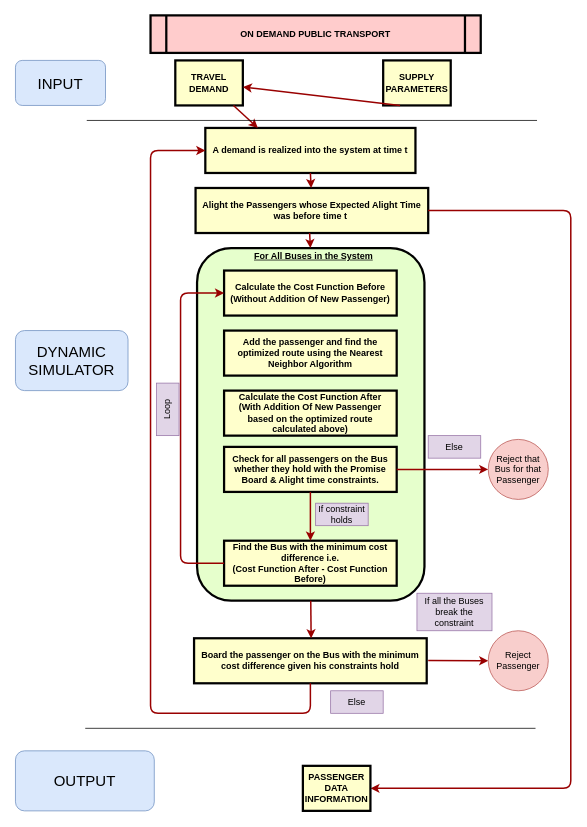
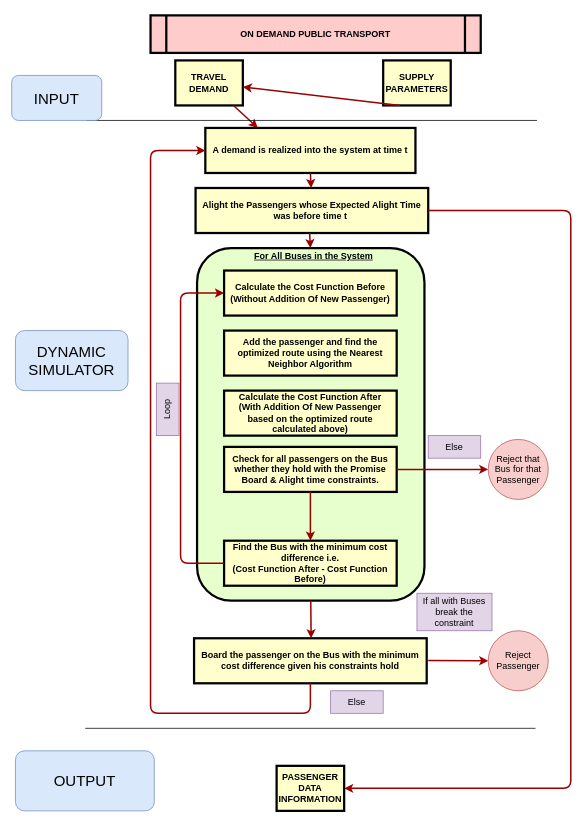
node "INPUT": moved (60, 83) -> (57, 98)
node "If constraint holds": removed
node "If all the Buses break the constraint": label "If all the Buses break the constraint" -> "If all with Buses break the constraint"
node "PASSENGER DATA INFORMATION": moved (336, 788) -> (310, 788)
